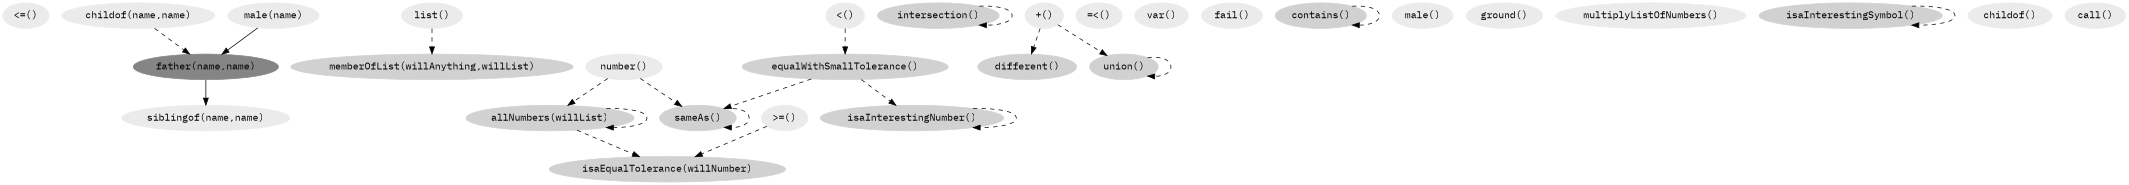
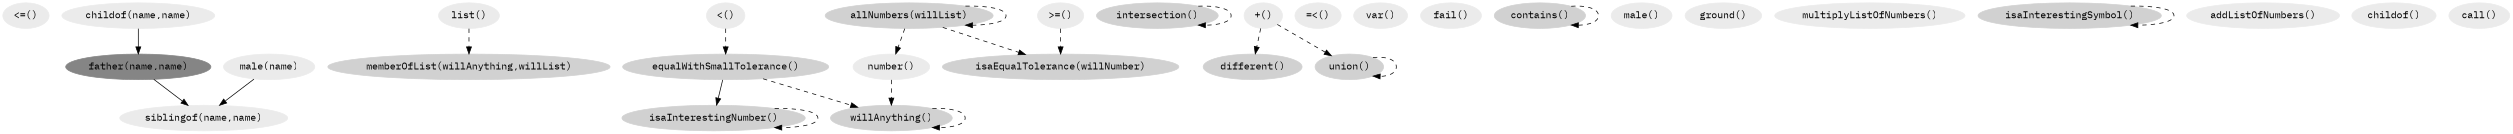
node "addListOfNumbers()": added
edge "childof(name,name)" -> "father(name,name)": style dashed -> solid
edge "male(name)" -> "father(name,name)": now "male(name)" -> "siblingof(name,name)"
edge "number()" -> "allNumbers(willList)": reversed
edge "equalWithSmallTolerance()" -> "isaInterestingNumber()": style dashed -> solid
node "sameAs()": label "sameAs()" -> "willAnything()"
